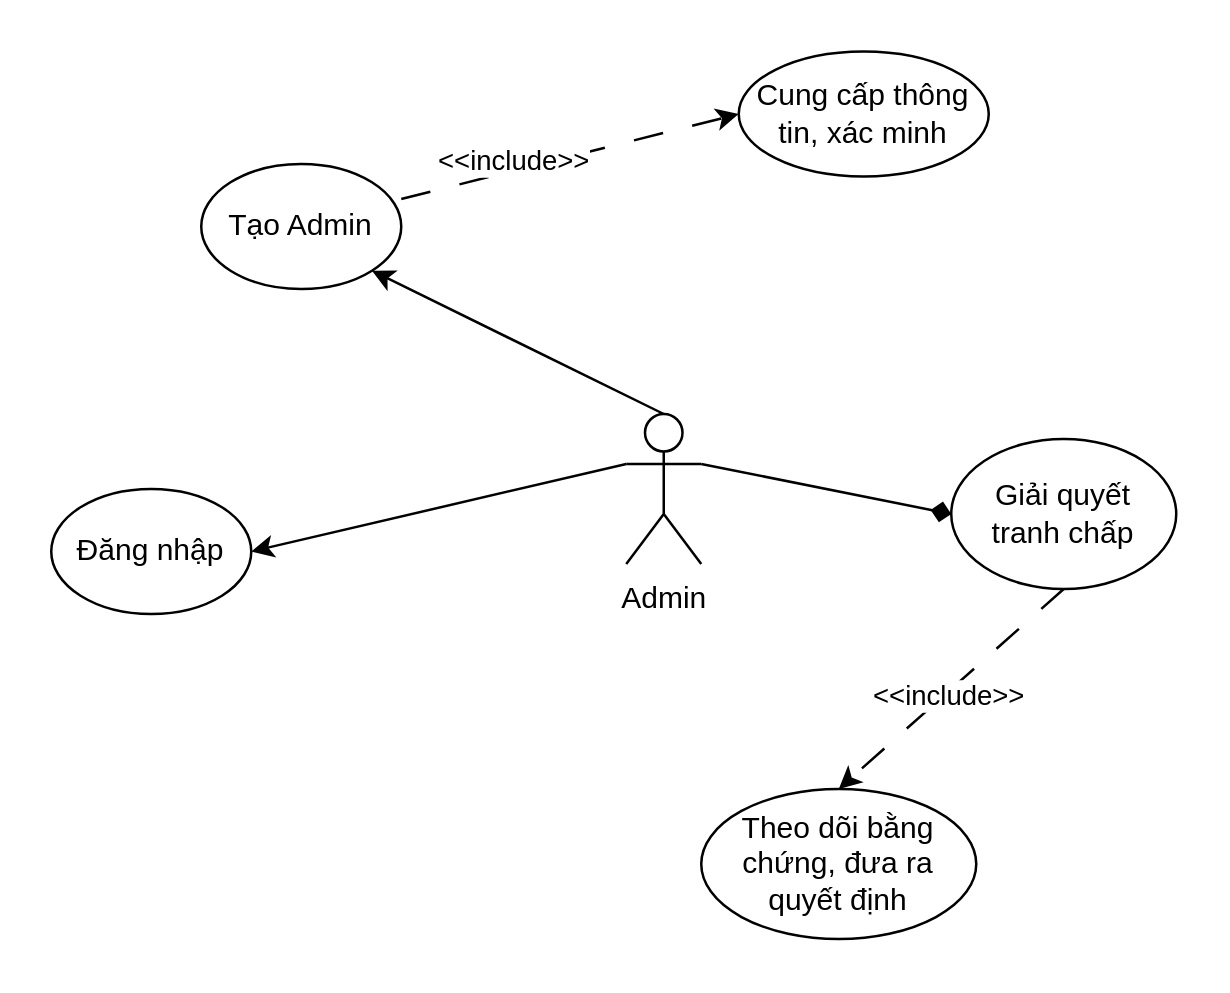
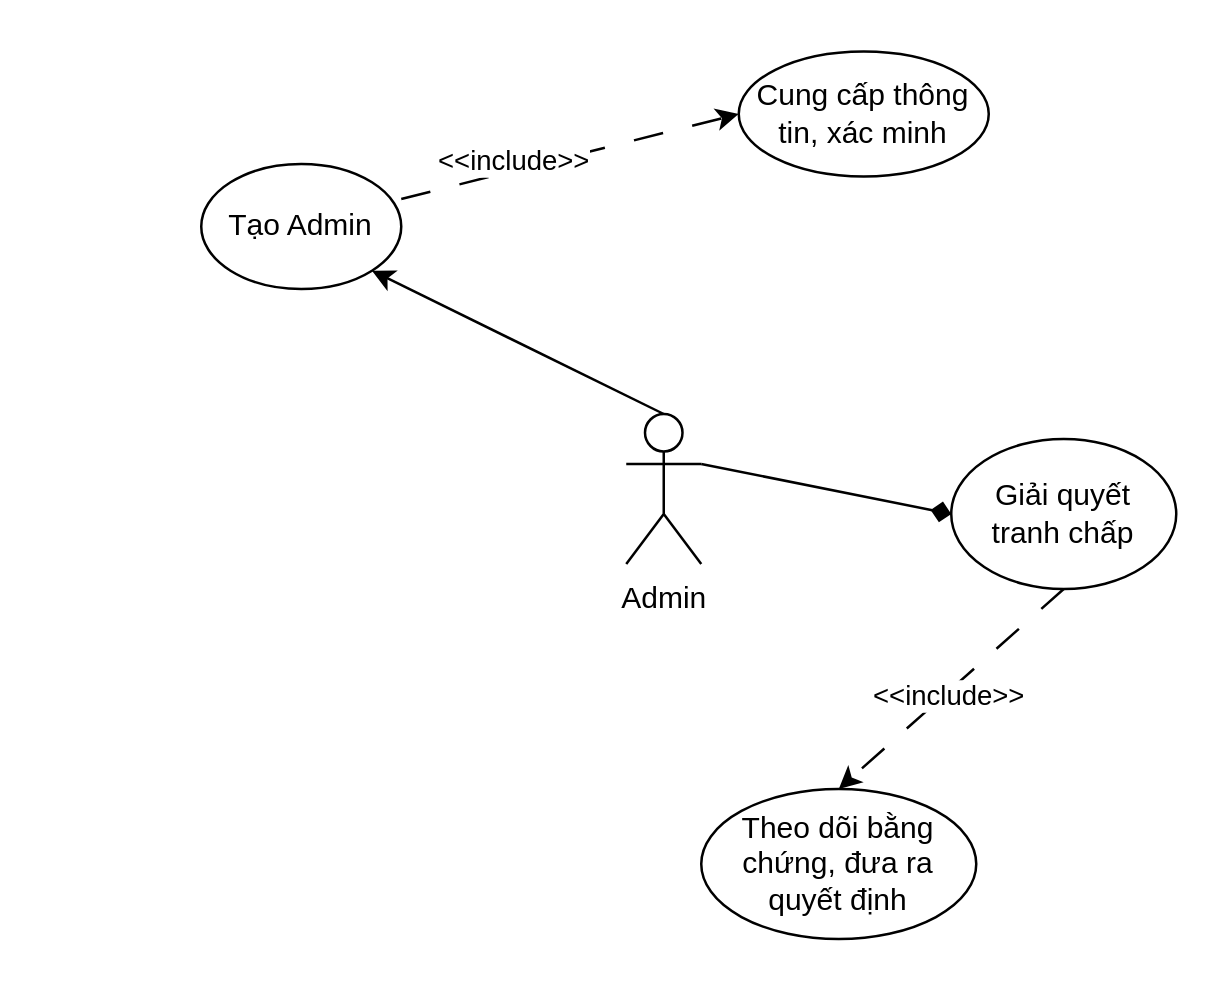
edge "Admin" -> "Đăng nhập": removed
node "Đăng nhập": removed
